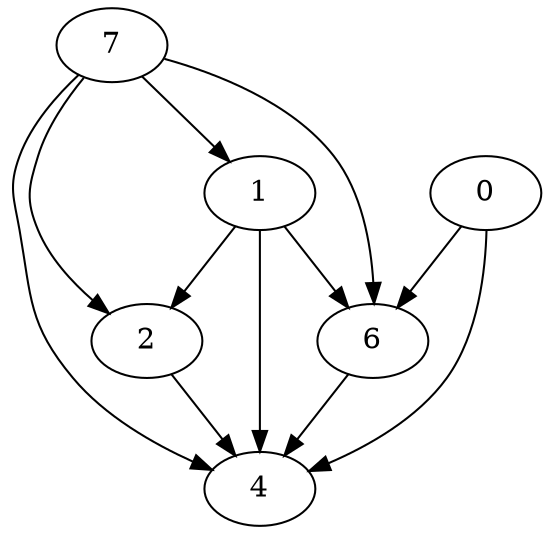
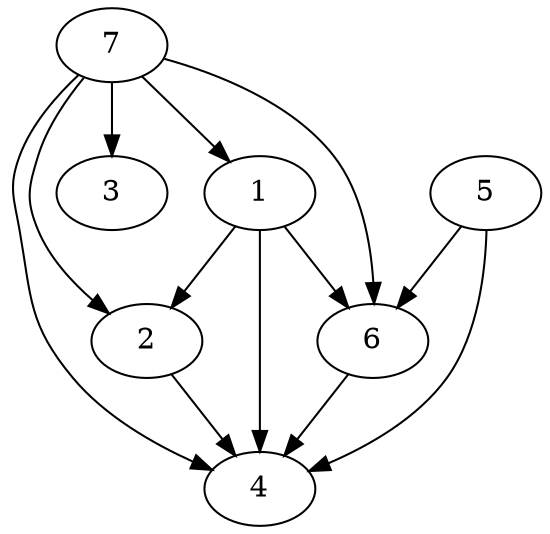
node "3": added
node "0": label "0" -> "5"
